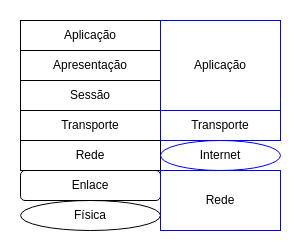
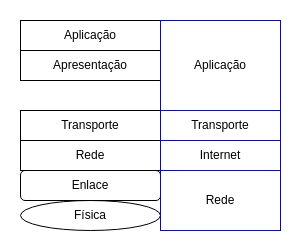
node "Sessão": removed
node "Internet": shape ellipse -> rectangle
